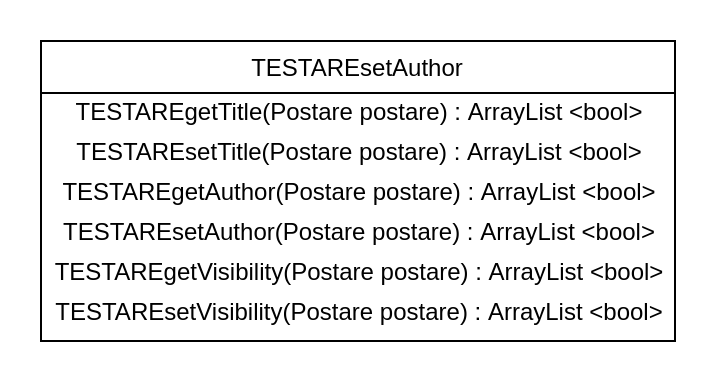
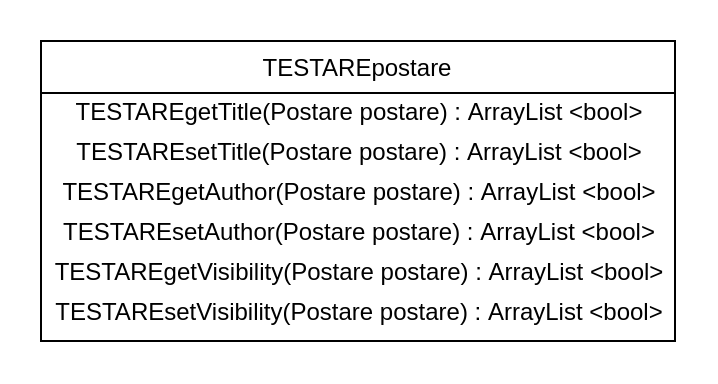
node "TESTAREsetAuthor": label "TESTAREsetAuthor" -> "TESTAREpostare"
